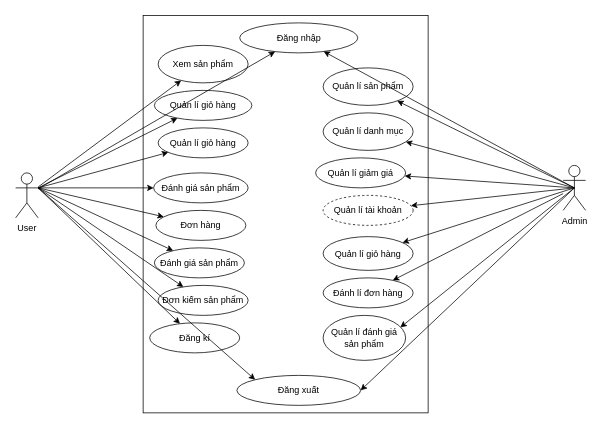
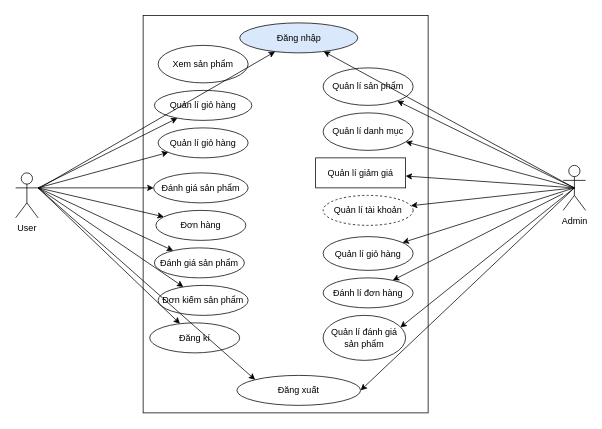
node "Đăng nhập": fillcolor #ffffff -> #dae8fc
edge "User" -> "Xem sản phẩm": removed
node "Quản lí giảm giá": shape ellipse -> rectangle
